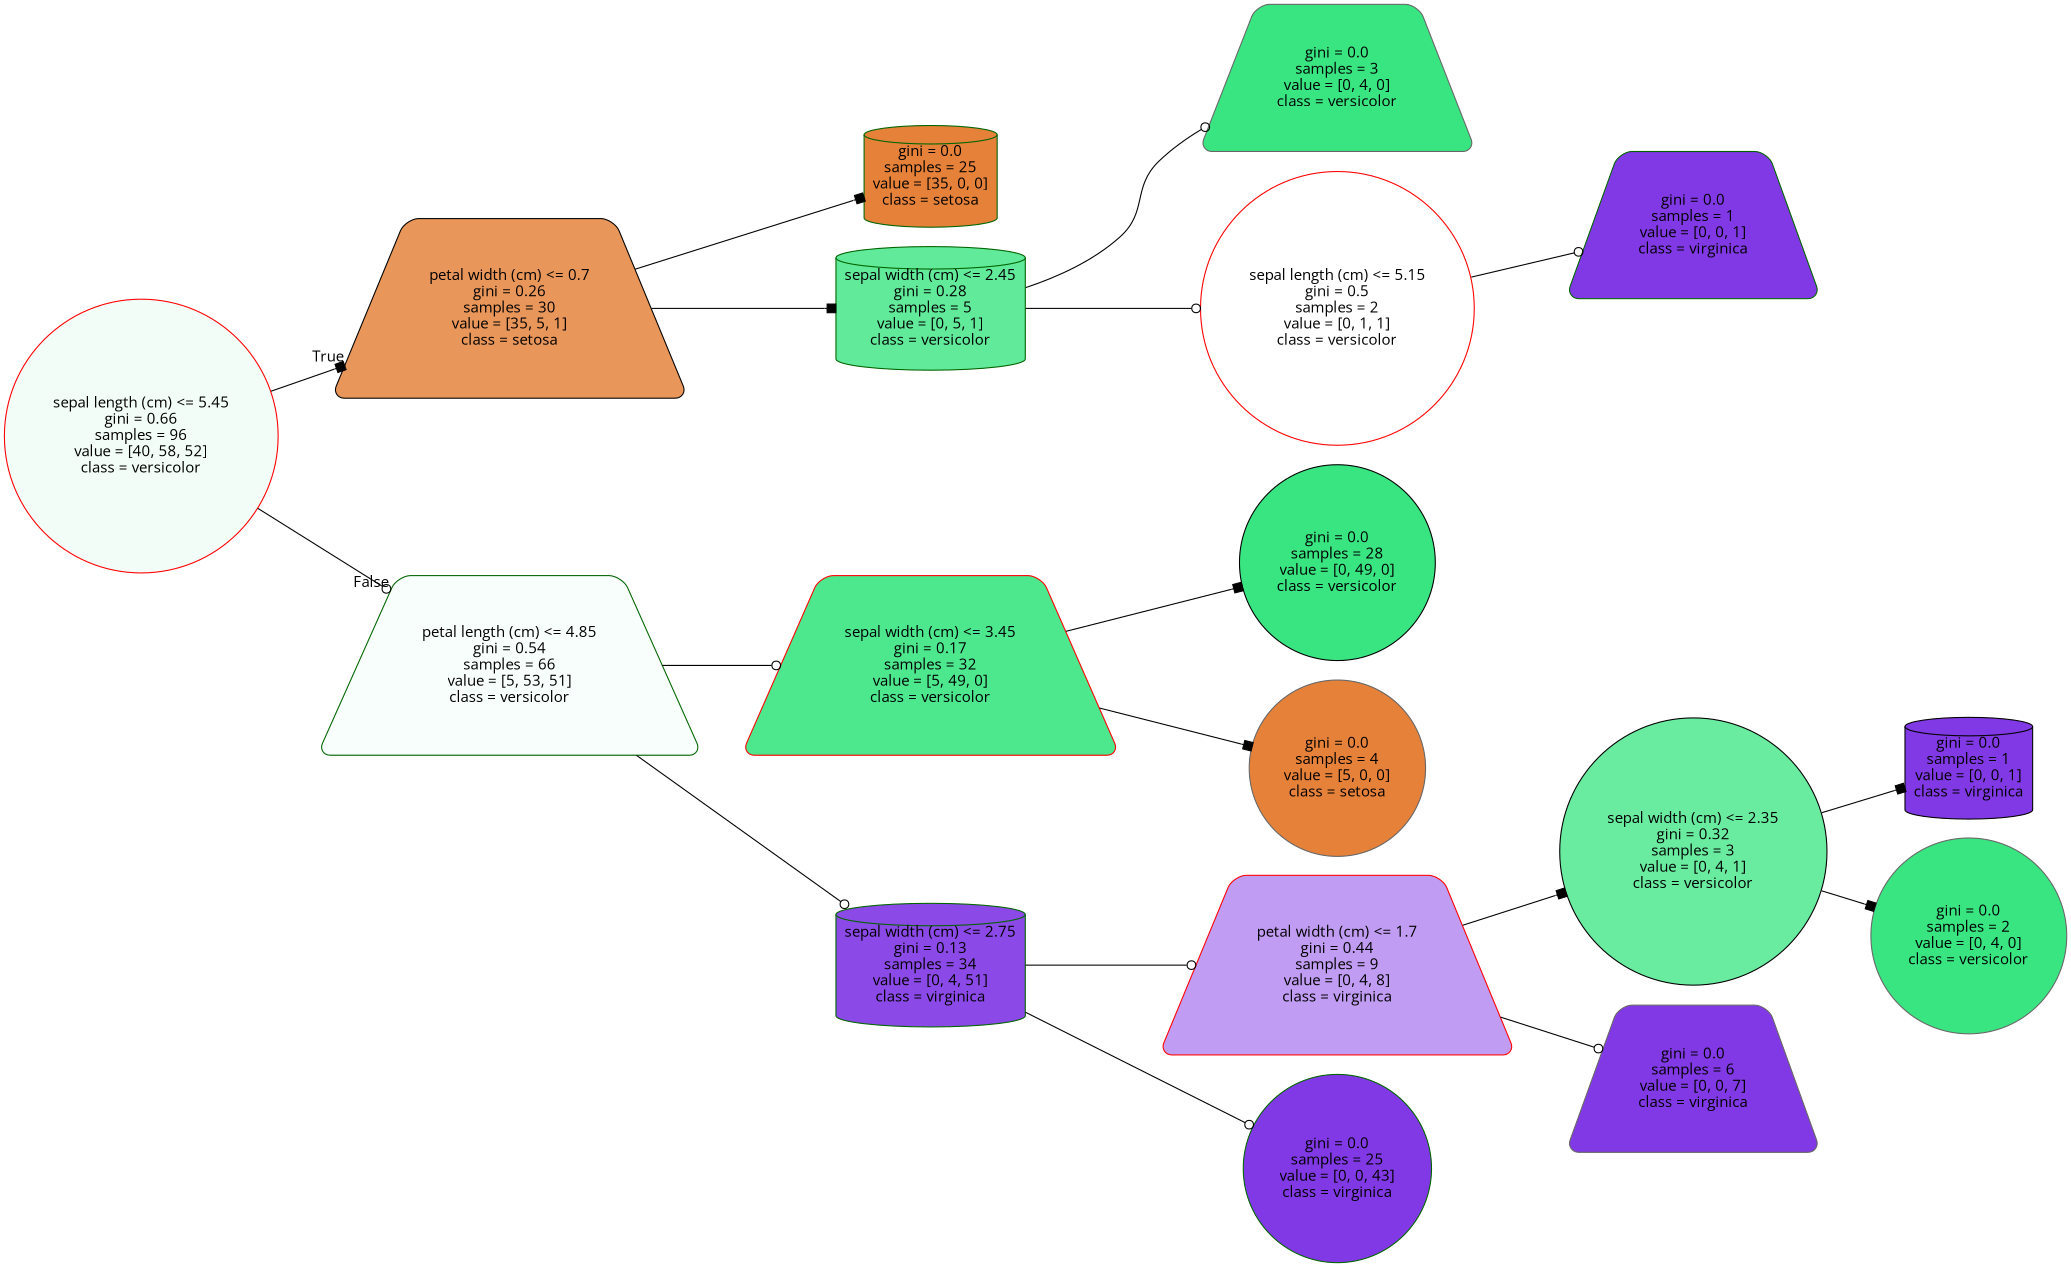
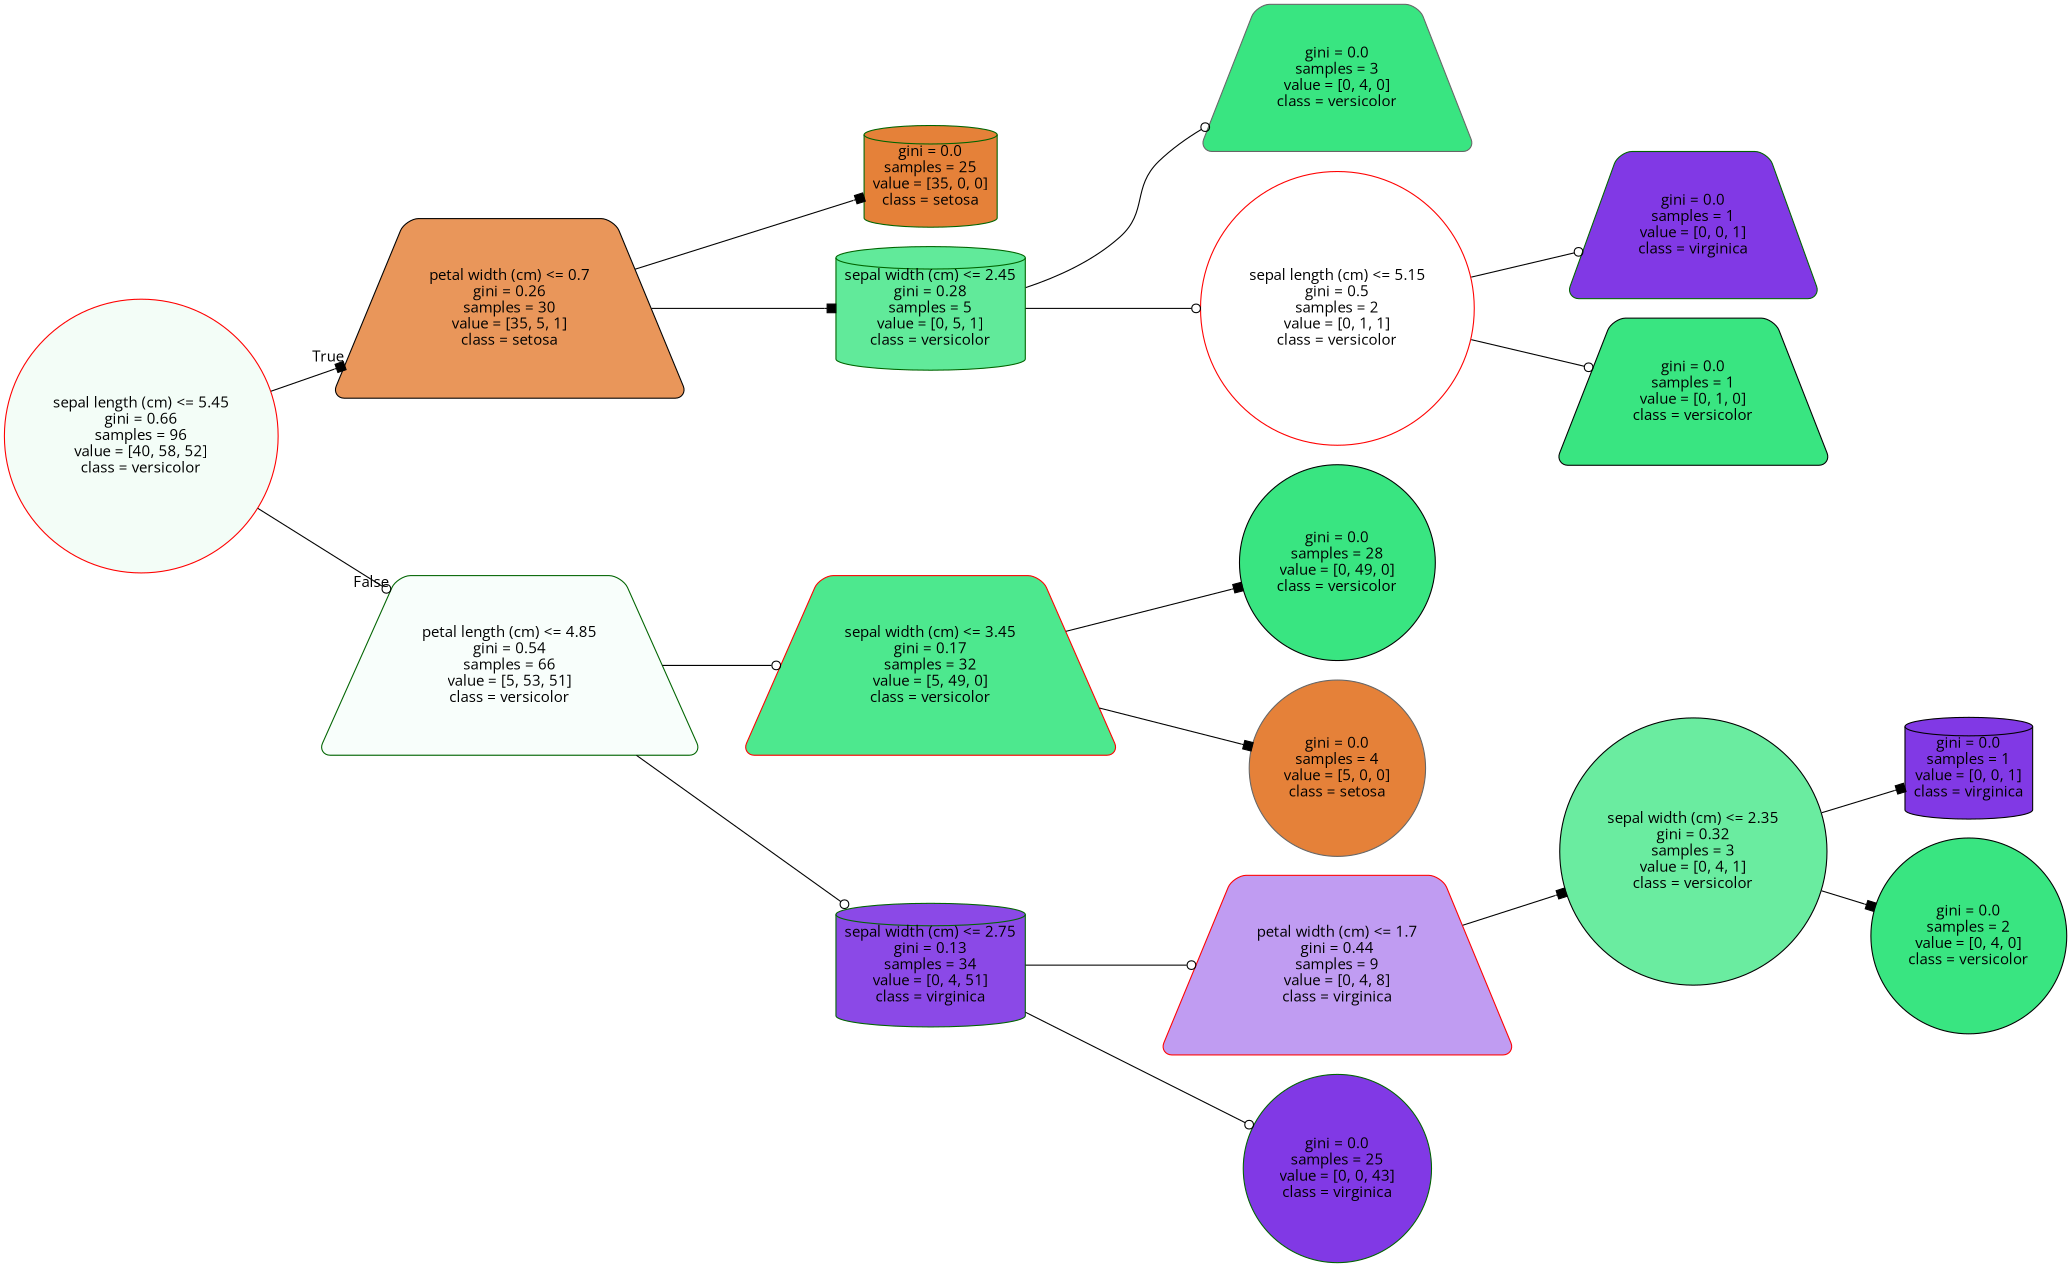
node "gini = 0.0 samples = 1 value = [0, 1, 0] class = versicolor": added
node "gini = 0.0 samples = 2 value = [0, 4, 0] class = versicolor": color gray40 -> black
node "gini = 0.0 samples = 6 value = [0, 0, 7] class = virginica": removed
